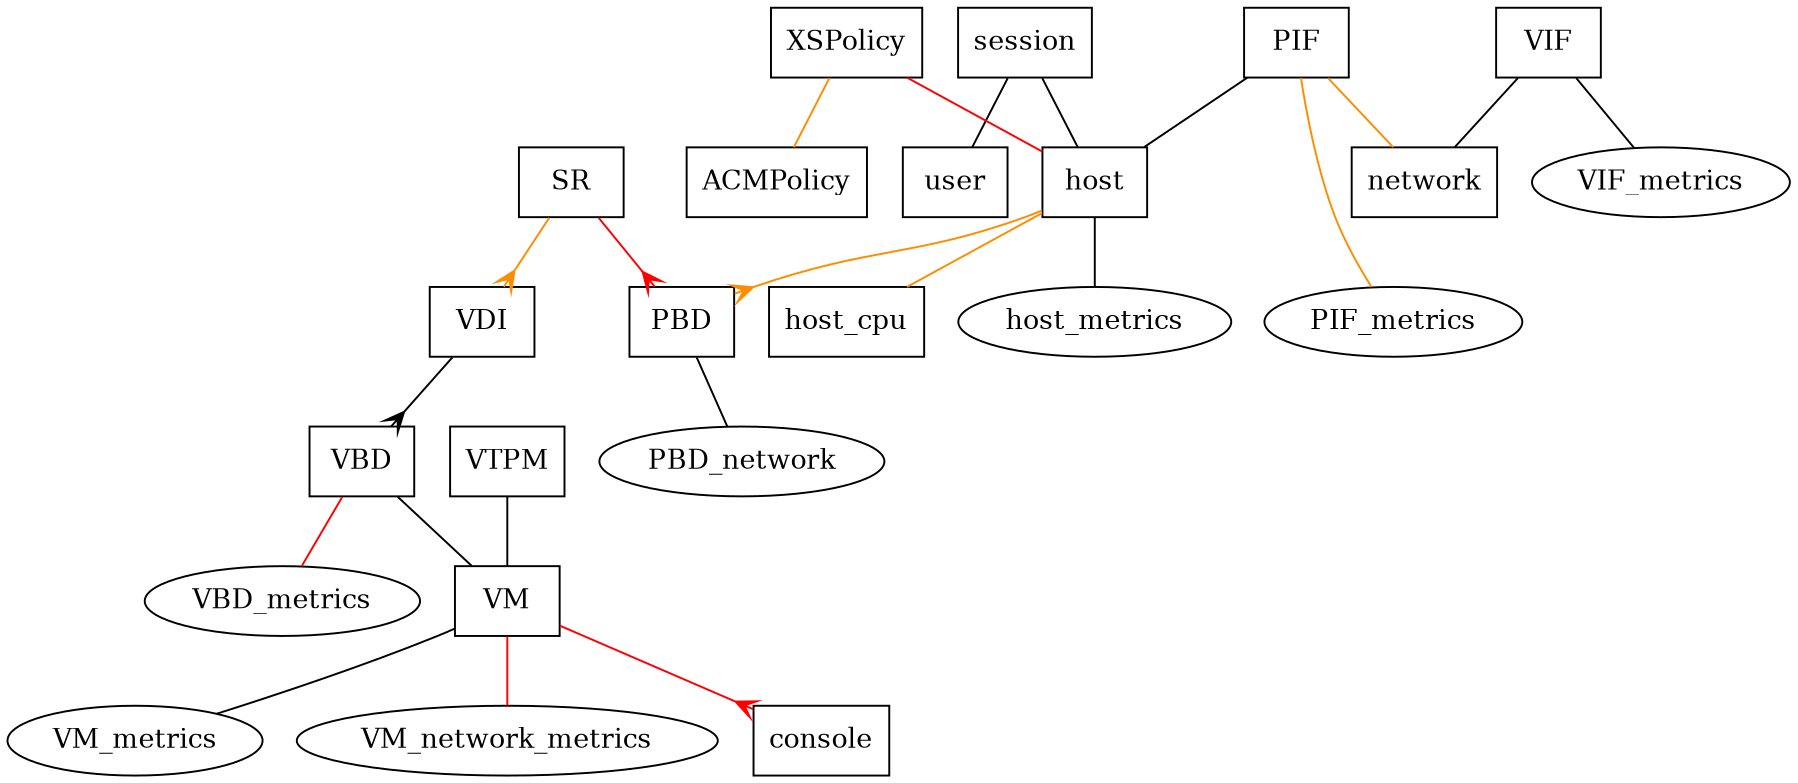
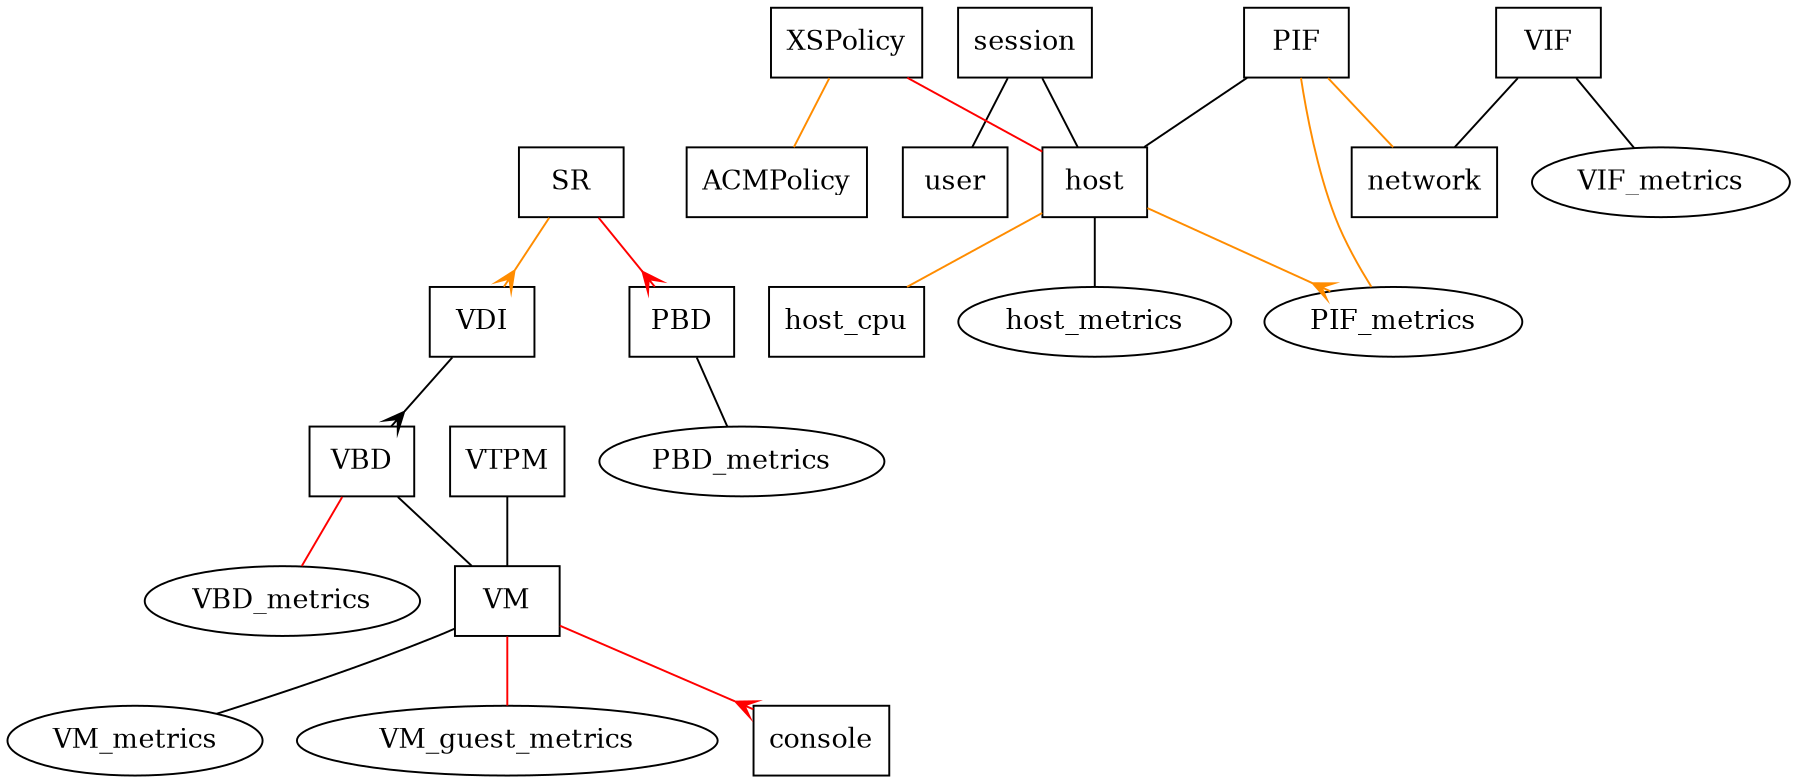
edge "host" -> "PBD": now "host" -> "PIF_metrics"
node "PBD_network": label "PBD_network" -> "PBD_metrics"
node "VM_network_metrics": label "VM_network_metrics" -> "VM_guest_metrics"
